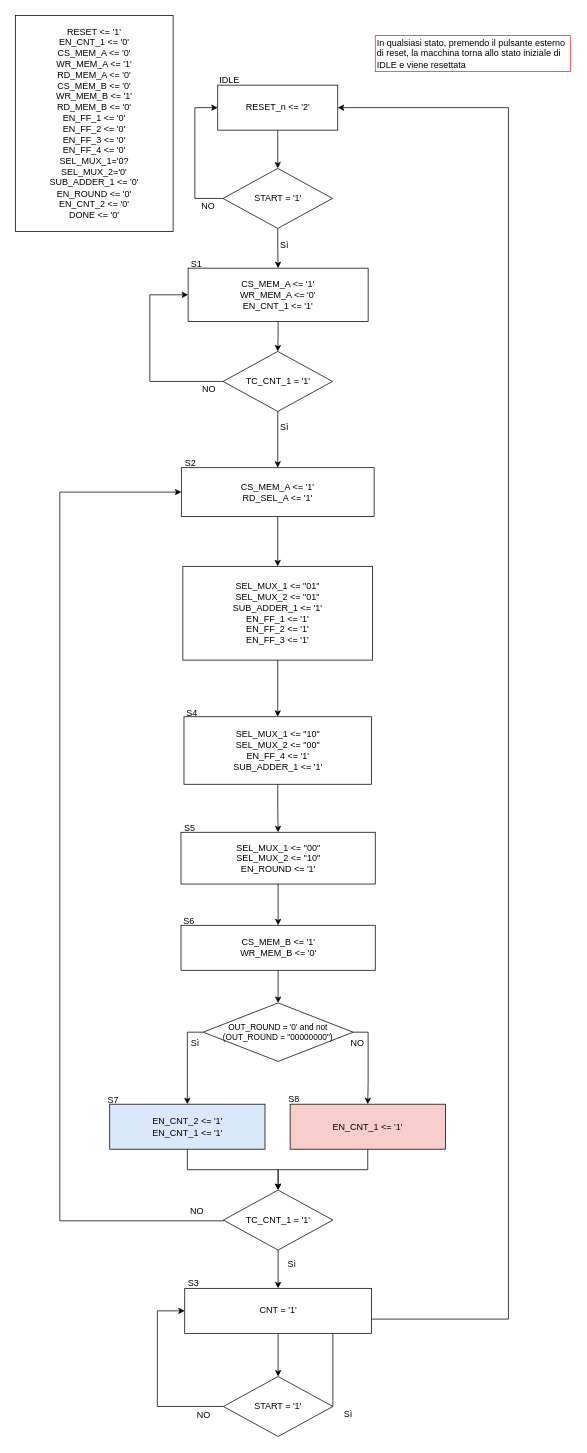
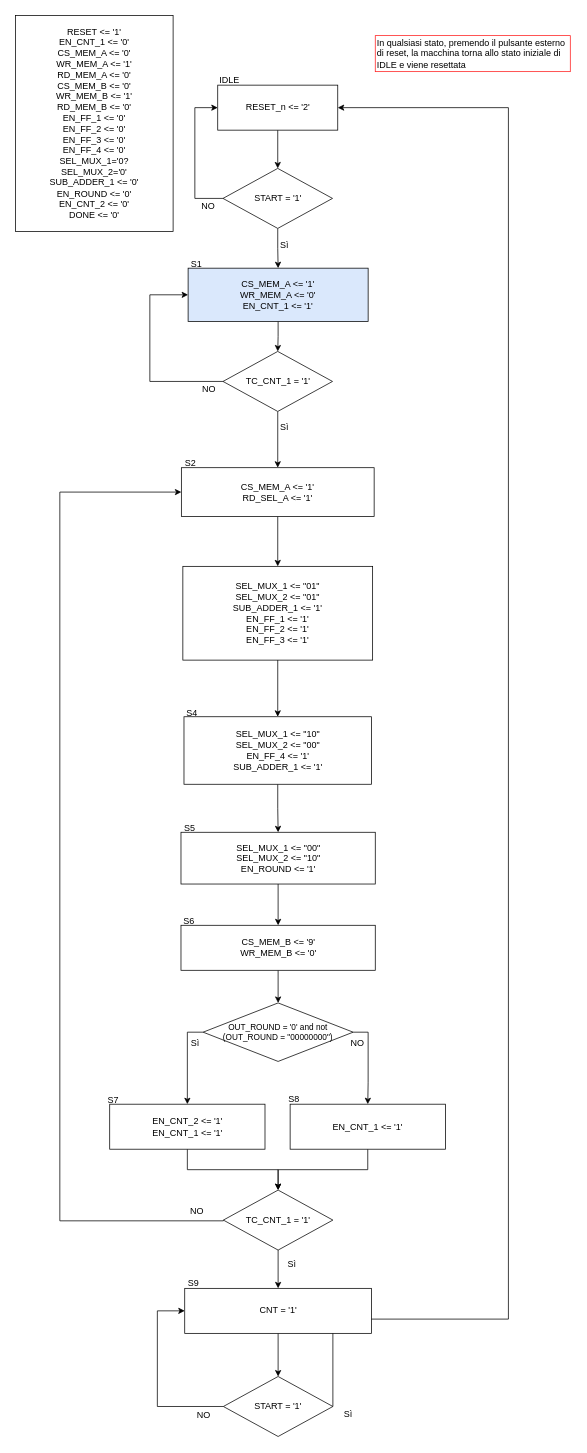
node "CS_MEM_A <= '1' WR_MEM_A <= '0' EN_CNT_1 <= '1'": fillcolor #ffffff -> #dae8fc
node "CS_MEM_B <= '1' WR_MEM_B <= '0'": label "CS_MEM_B <= '1' WR_MEM_B <= '0'" -> "CS_MEM_B <= '9' WR_MEM_B <= '0'"
node "EN_CNT_2 <= '1' EN_CNT_1 <= '1'": fillcolor #dae8fc -> #ffffff
node "EN_CNT_1 <= '1'": fillcolor #f8cecc -> #ffffff
node "S3": label "S3" -> "S9"
